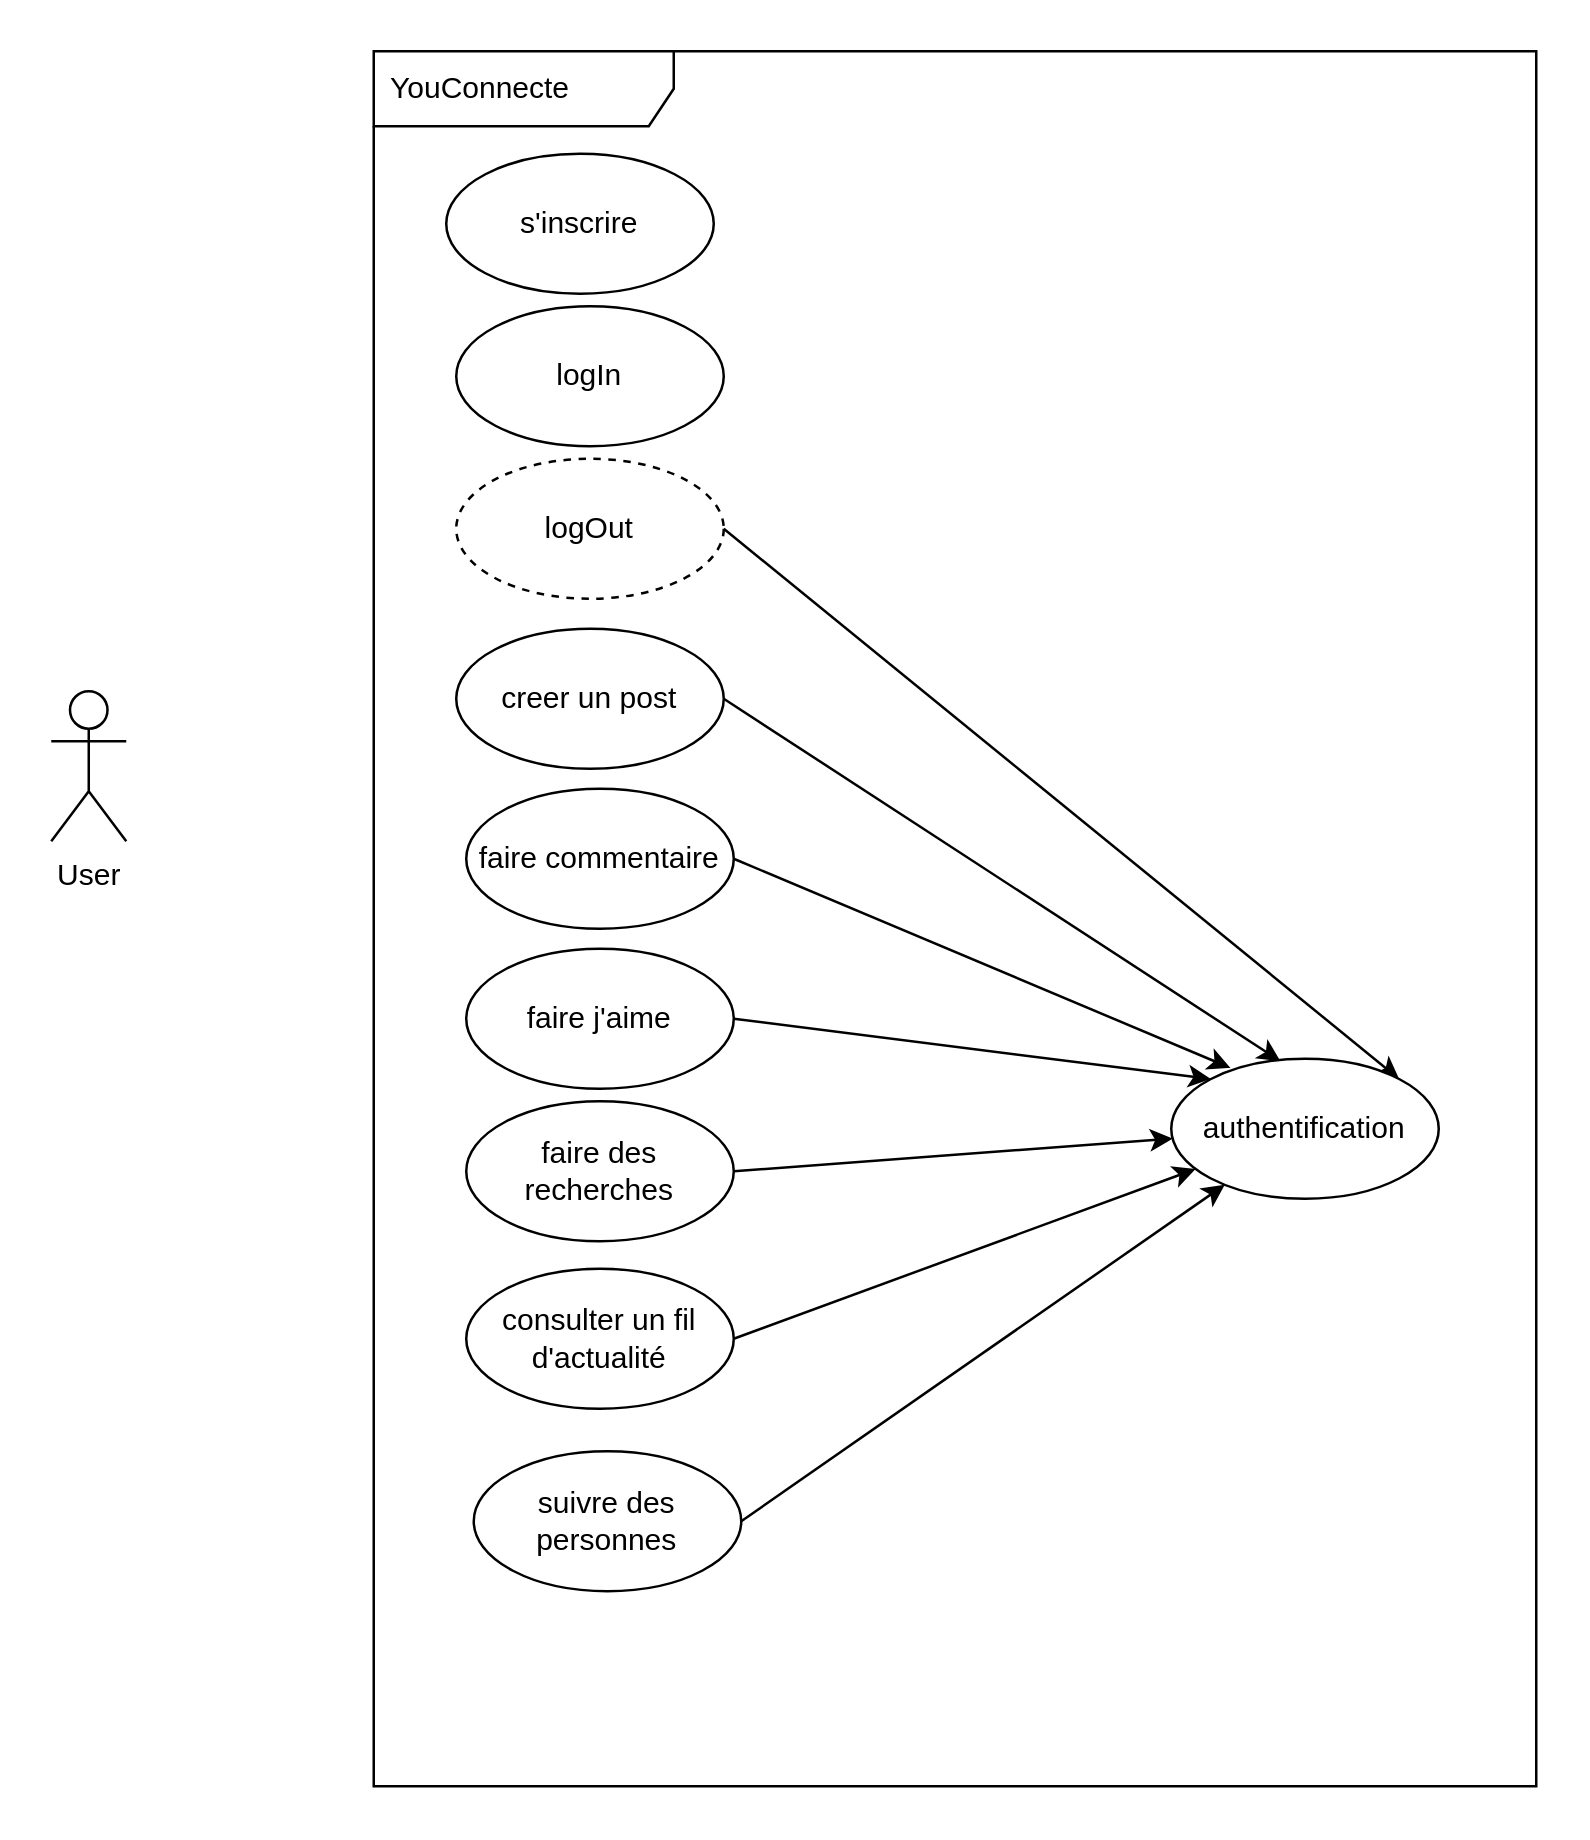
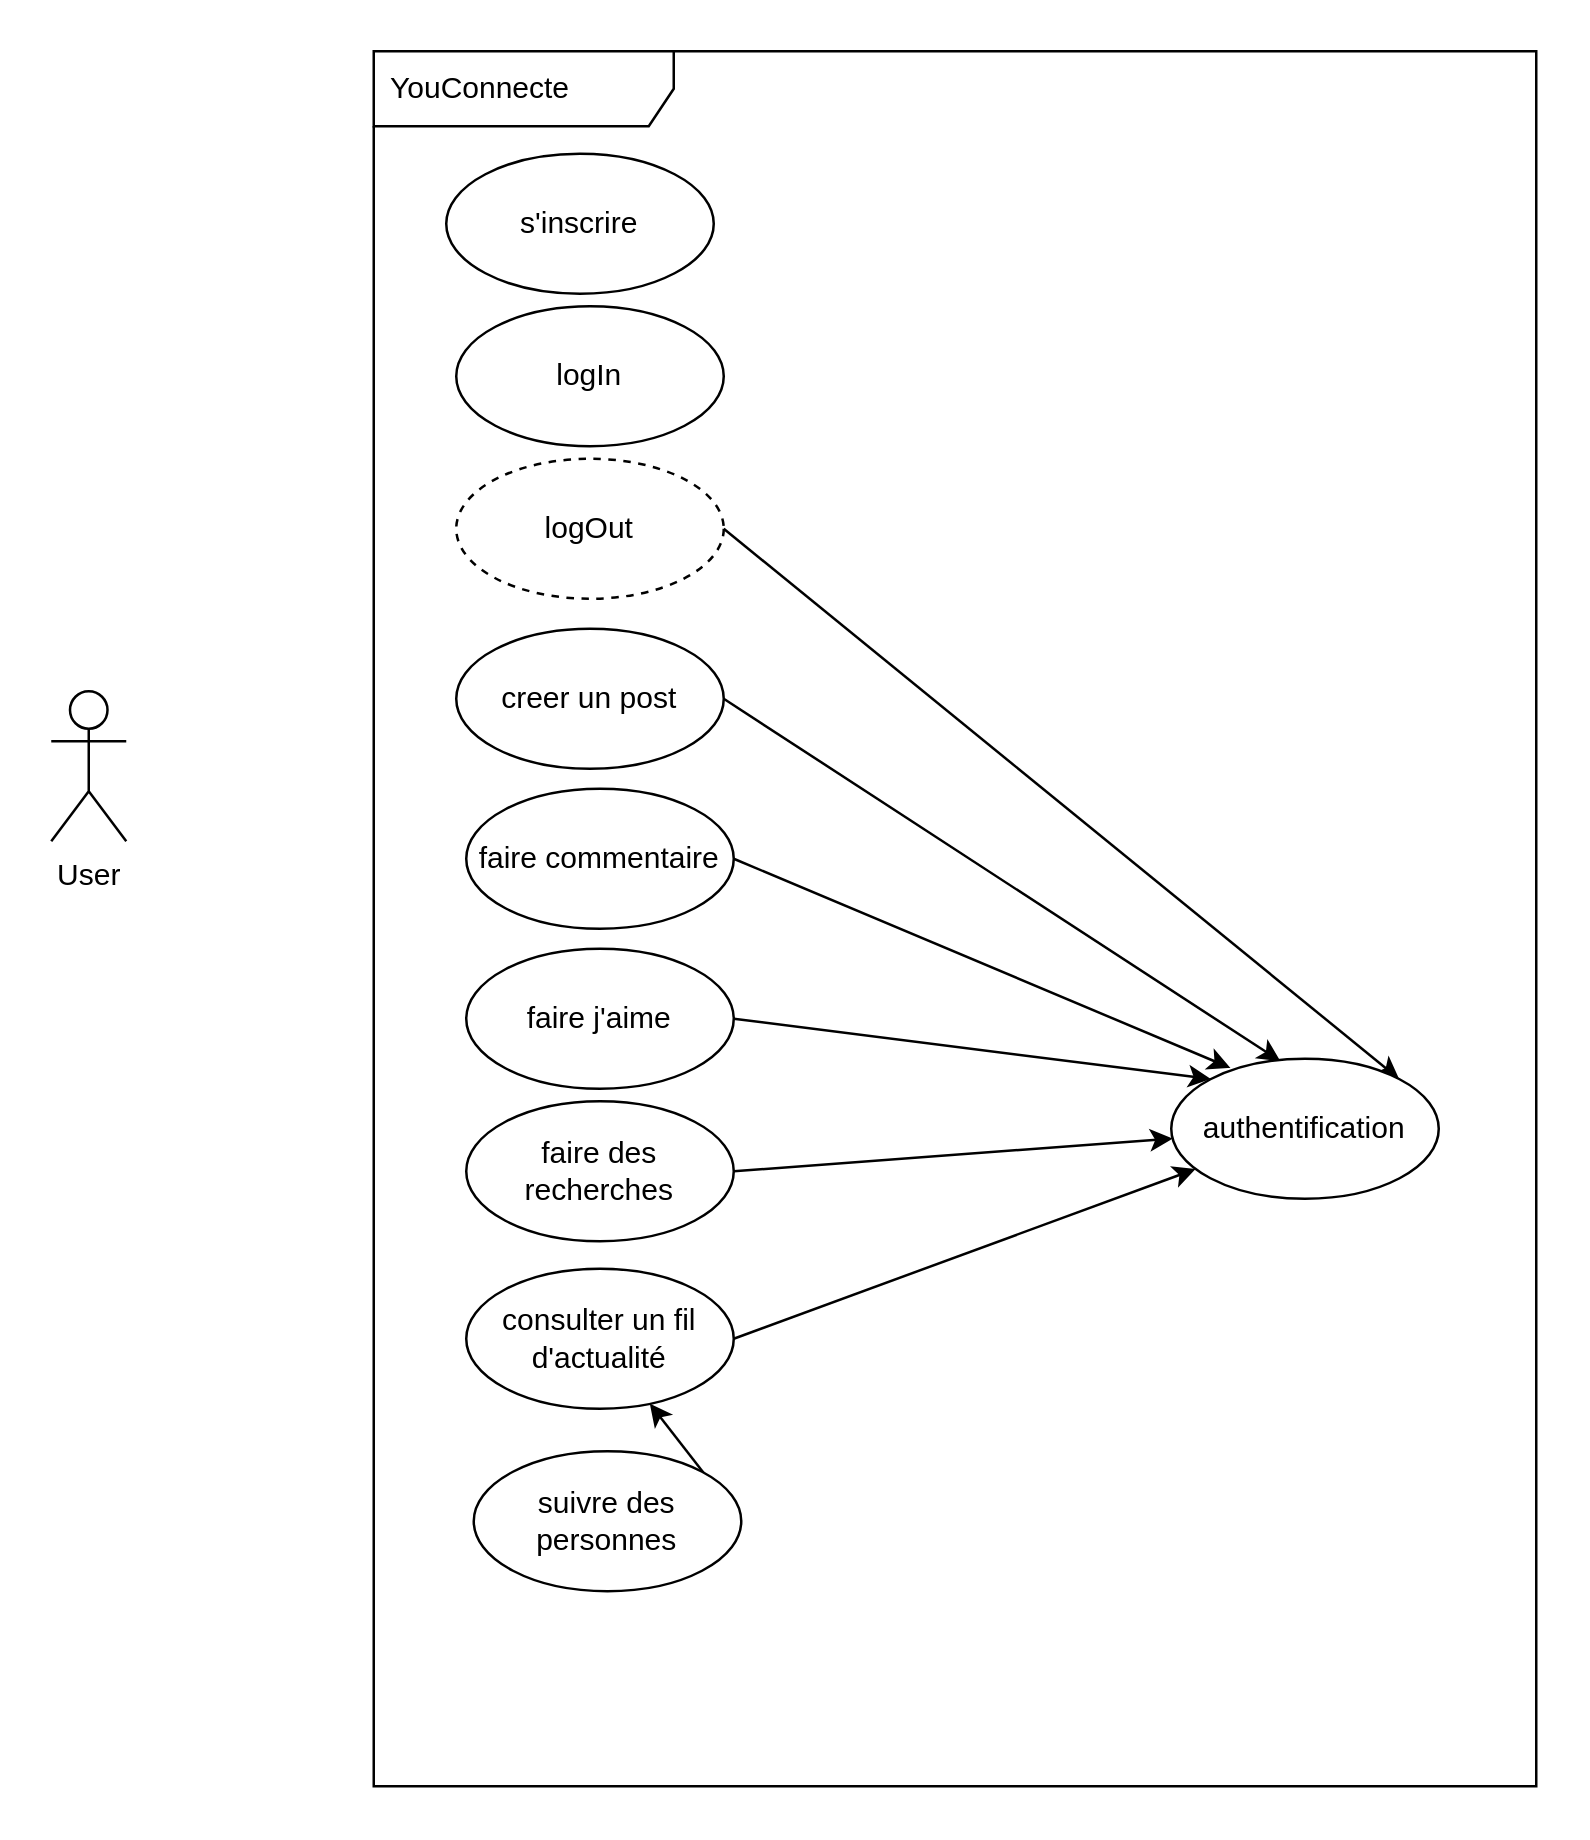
edge "suivre des personnes" -> "authentification": now "suivre des personnes" -> "consulter un fil d'actualité"
